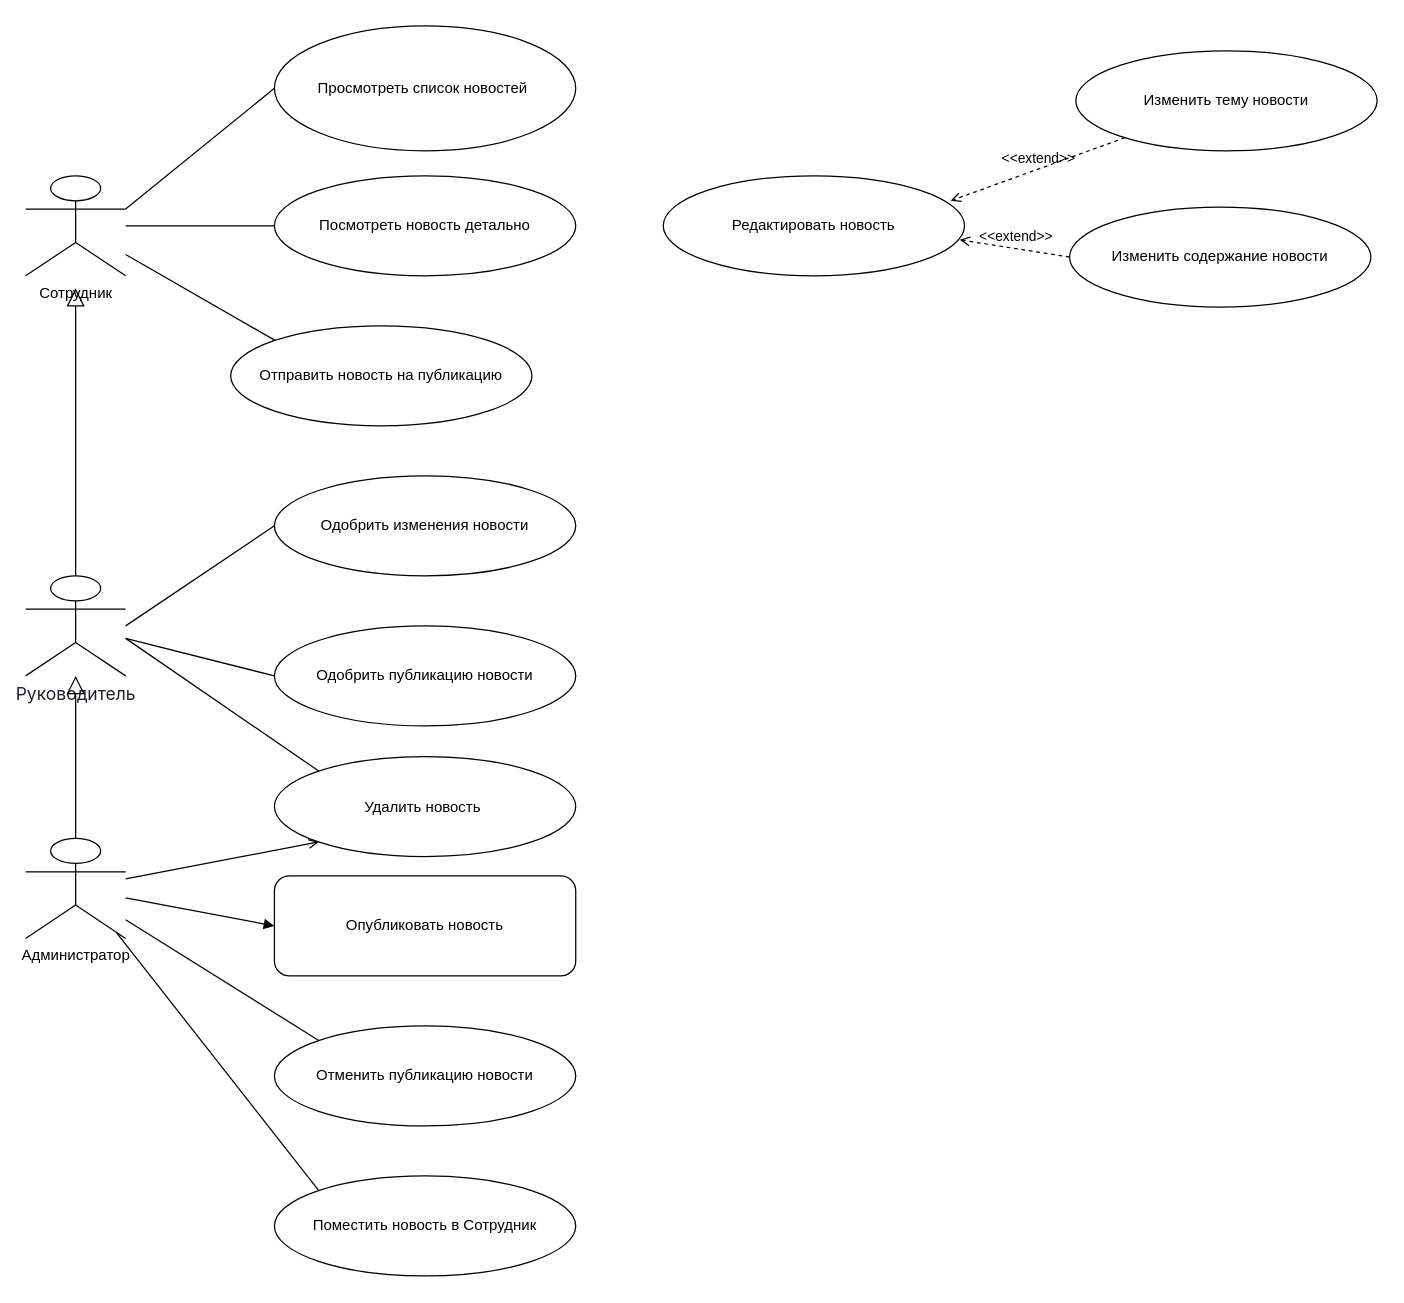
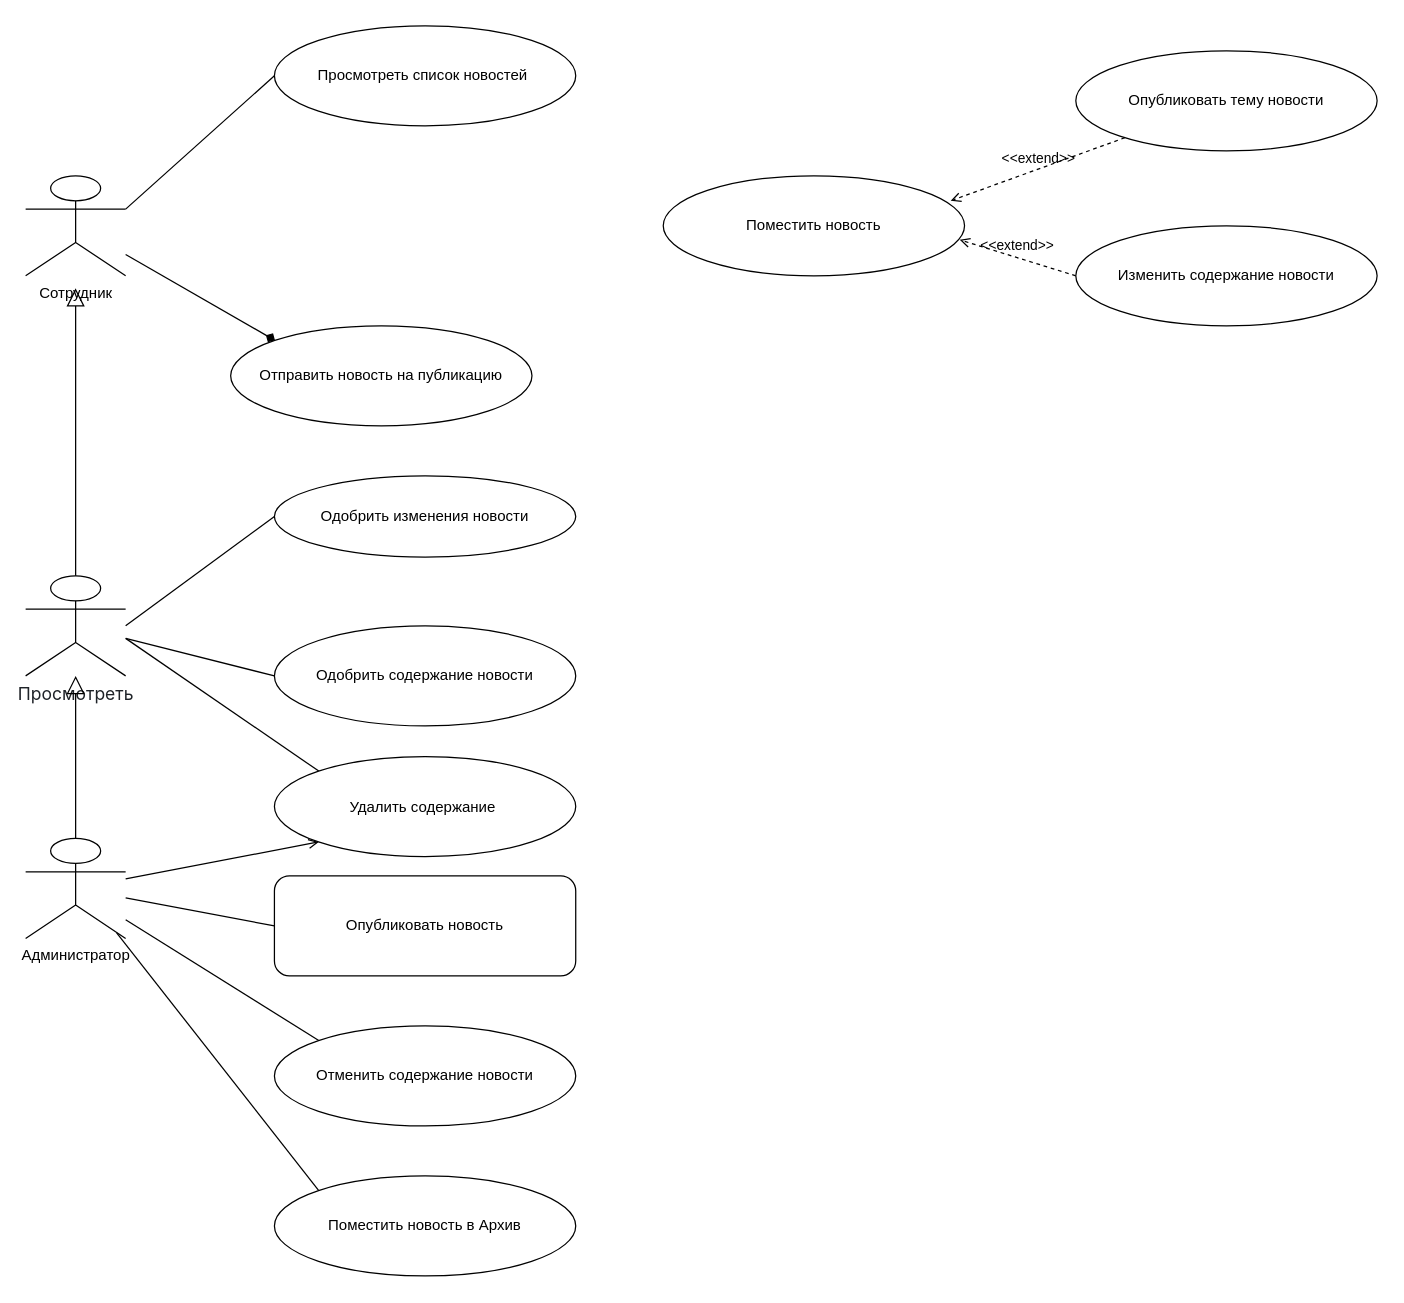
node "Просмотреть список новостей": size 301x125 -> 301x100
node "Изменить тему новости": label "Изменить тему новости" -> "Опубликовать тему новости"
edge "Сотрудник" -- "Посмотреть новость детально": removed
node "Посмотреть новость детально": removed
node "Редактировать новость": label "Редактировать новость" -> "Поместить новость"
node "Изменить содержание новости": moved (1220, 257) -> (1226, 276)
edge "Сотрудник" -- "Отправить новость на публикацию": arrowhead none -> diamond
node "Одобрить изменения новости": size 301x100 -> 301x81
node "Одобрить публикацию новости": label "Одобрить публикацию новости" -> "Одобрить содержание новости"
node "Руководитель": label "Руководитель" -> "Просмотреть"
node "Удалить новость": label "Удалить новость" -> "Удалить содержание"
edge "Администратор" -> "Опубликовать новость": arrowhead block -> none
node "Отменить публикацию новости": label "Отменить публикацию новости" -> "Отменить содержание новости"
node "Поместить новость в Сотрудник": label "Поместить новость в Сотрудник" -> "Поместить новость в Архив"
